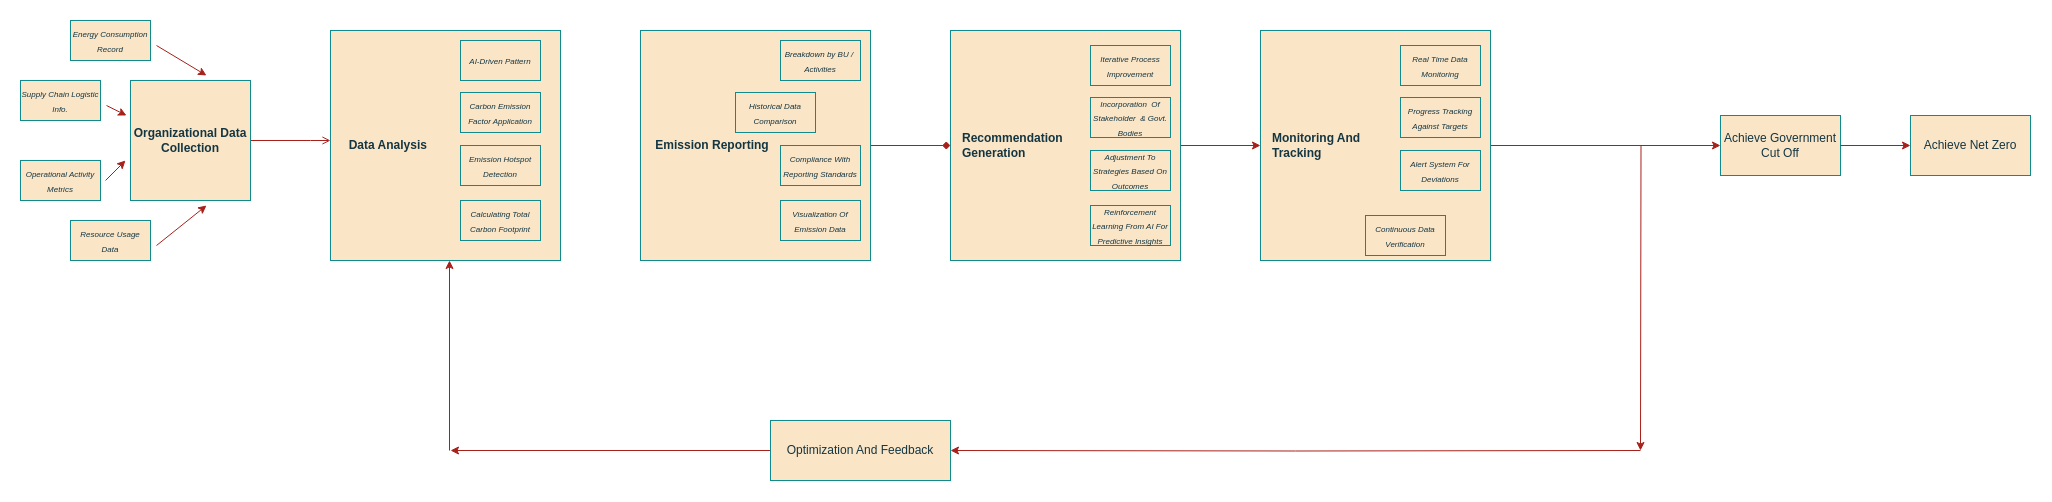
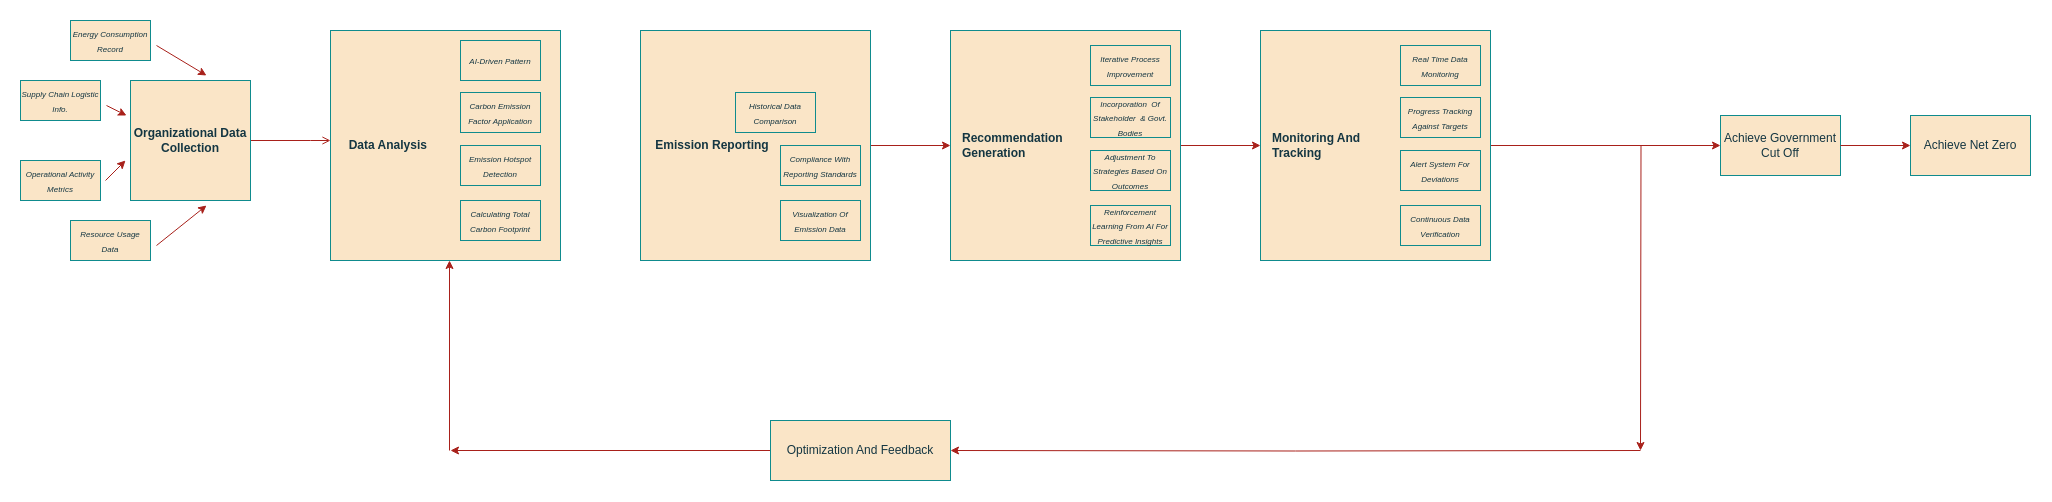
node "Breakdown by BU / Activities": removed
edge "Emission Reporting" -> "Recommendation Generation": arrowhead diamond -> classic
node "Continuous Data Verification": moved (1406, 236) -> (1441, 226)
